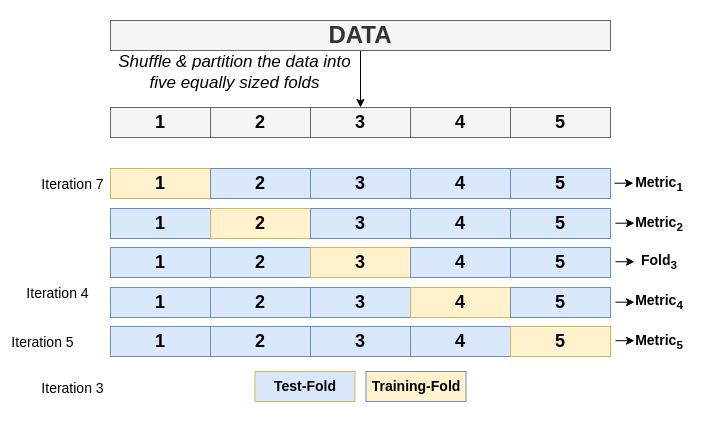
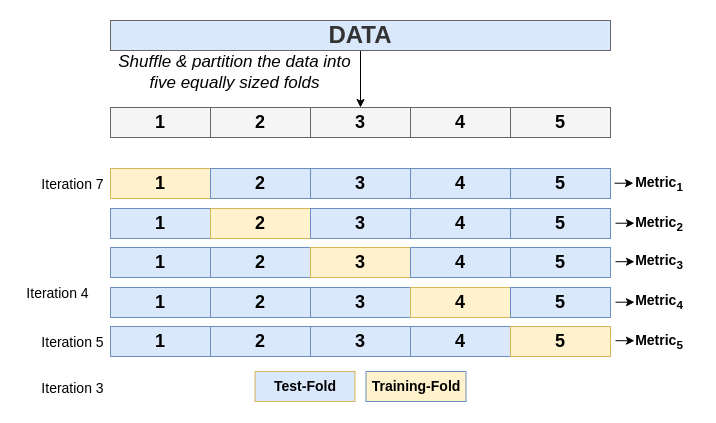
node "DATA": fillcolor #f5f5f5 -> #dae8fc
node "Fold3": label "Fold3" -> "Metric3"
node "Iteration 5": moved (43, 342) -> (73, 342)
